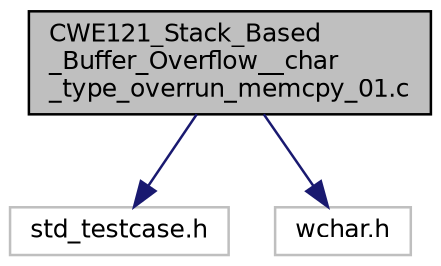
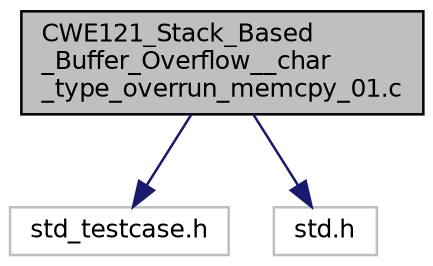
node "wchar.h": label "wchar.h" -> "std.h"
